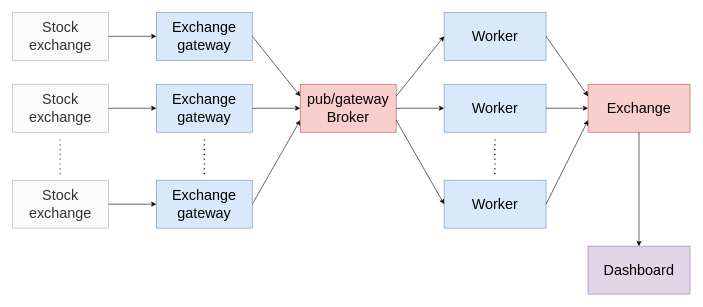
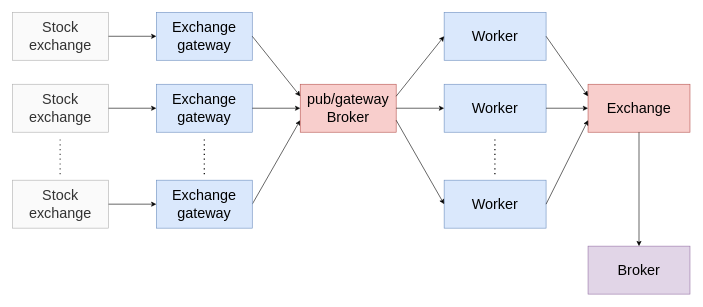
node "Dashboard": label "Dashboard" -> "Broker"
